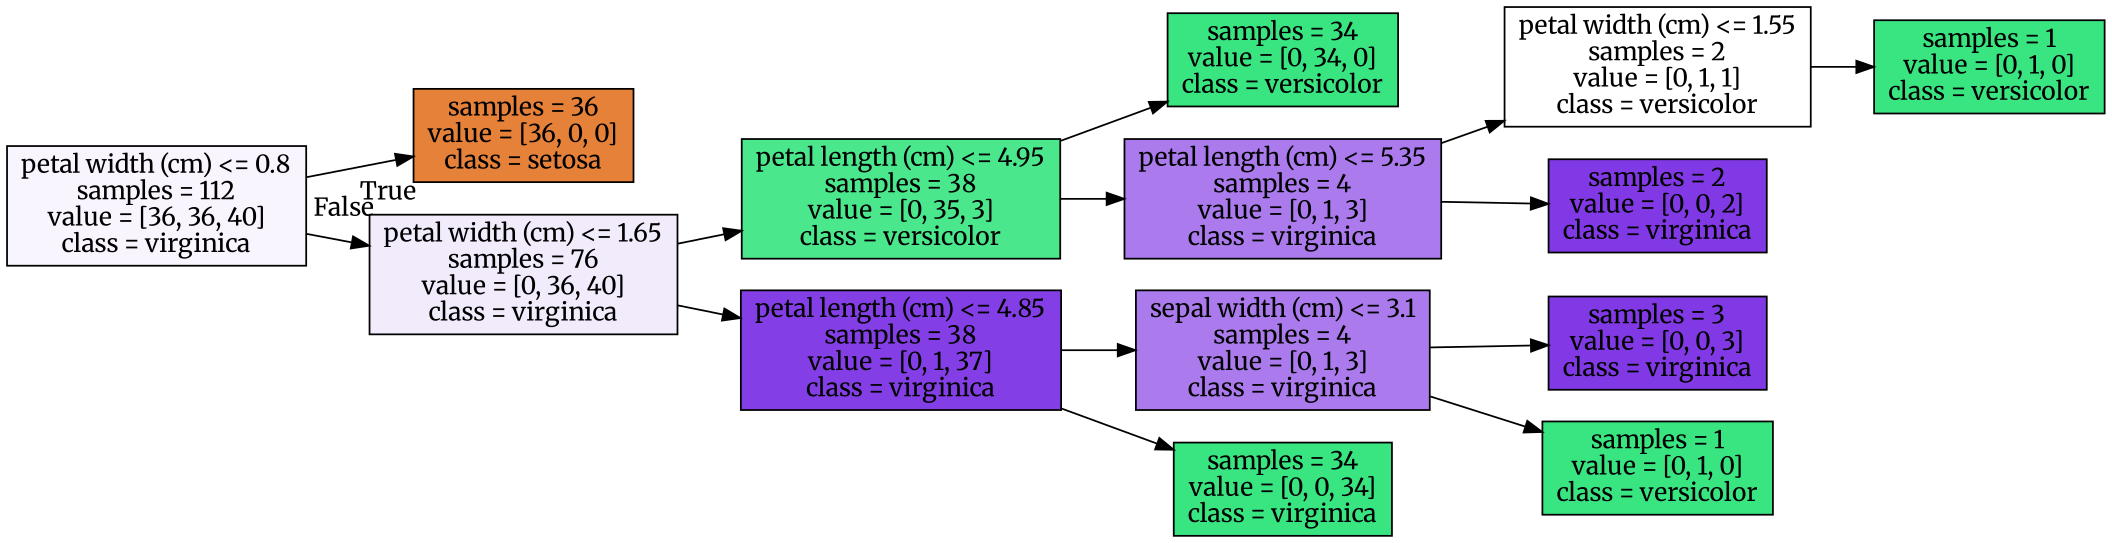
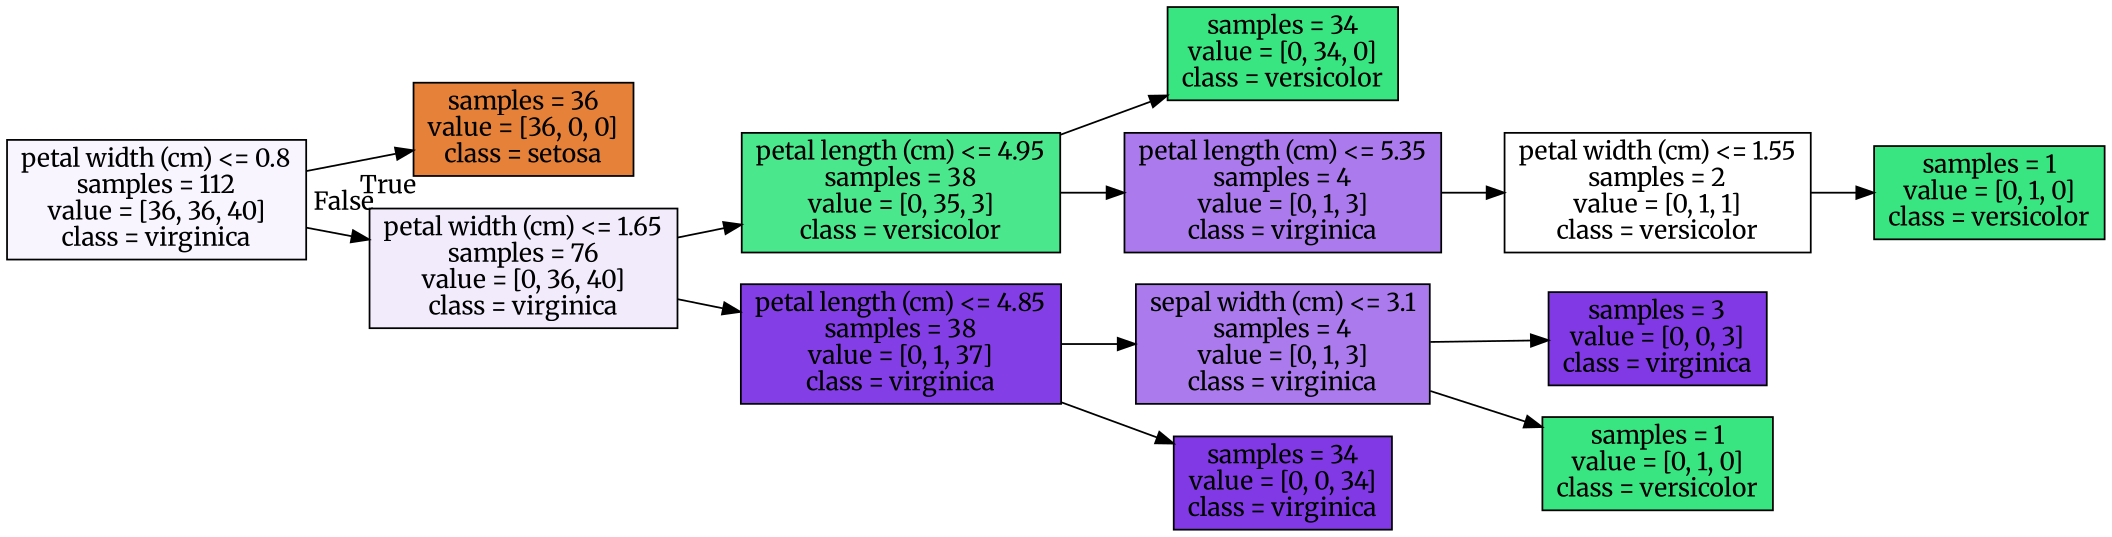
node "samples = 2 value = [0, 0, 2] class = virginica": removed
node "samples = 34 value = [0, 0, 34] class = virginica": fillcolor #39e581 -> #8139e5
